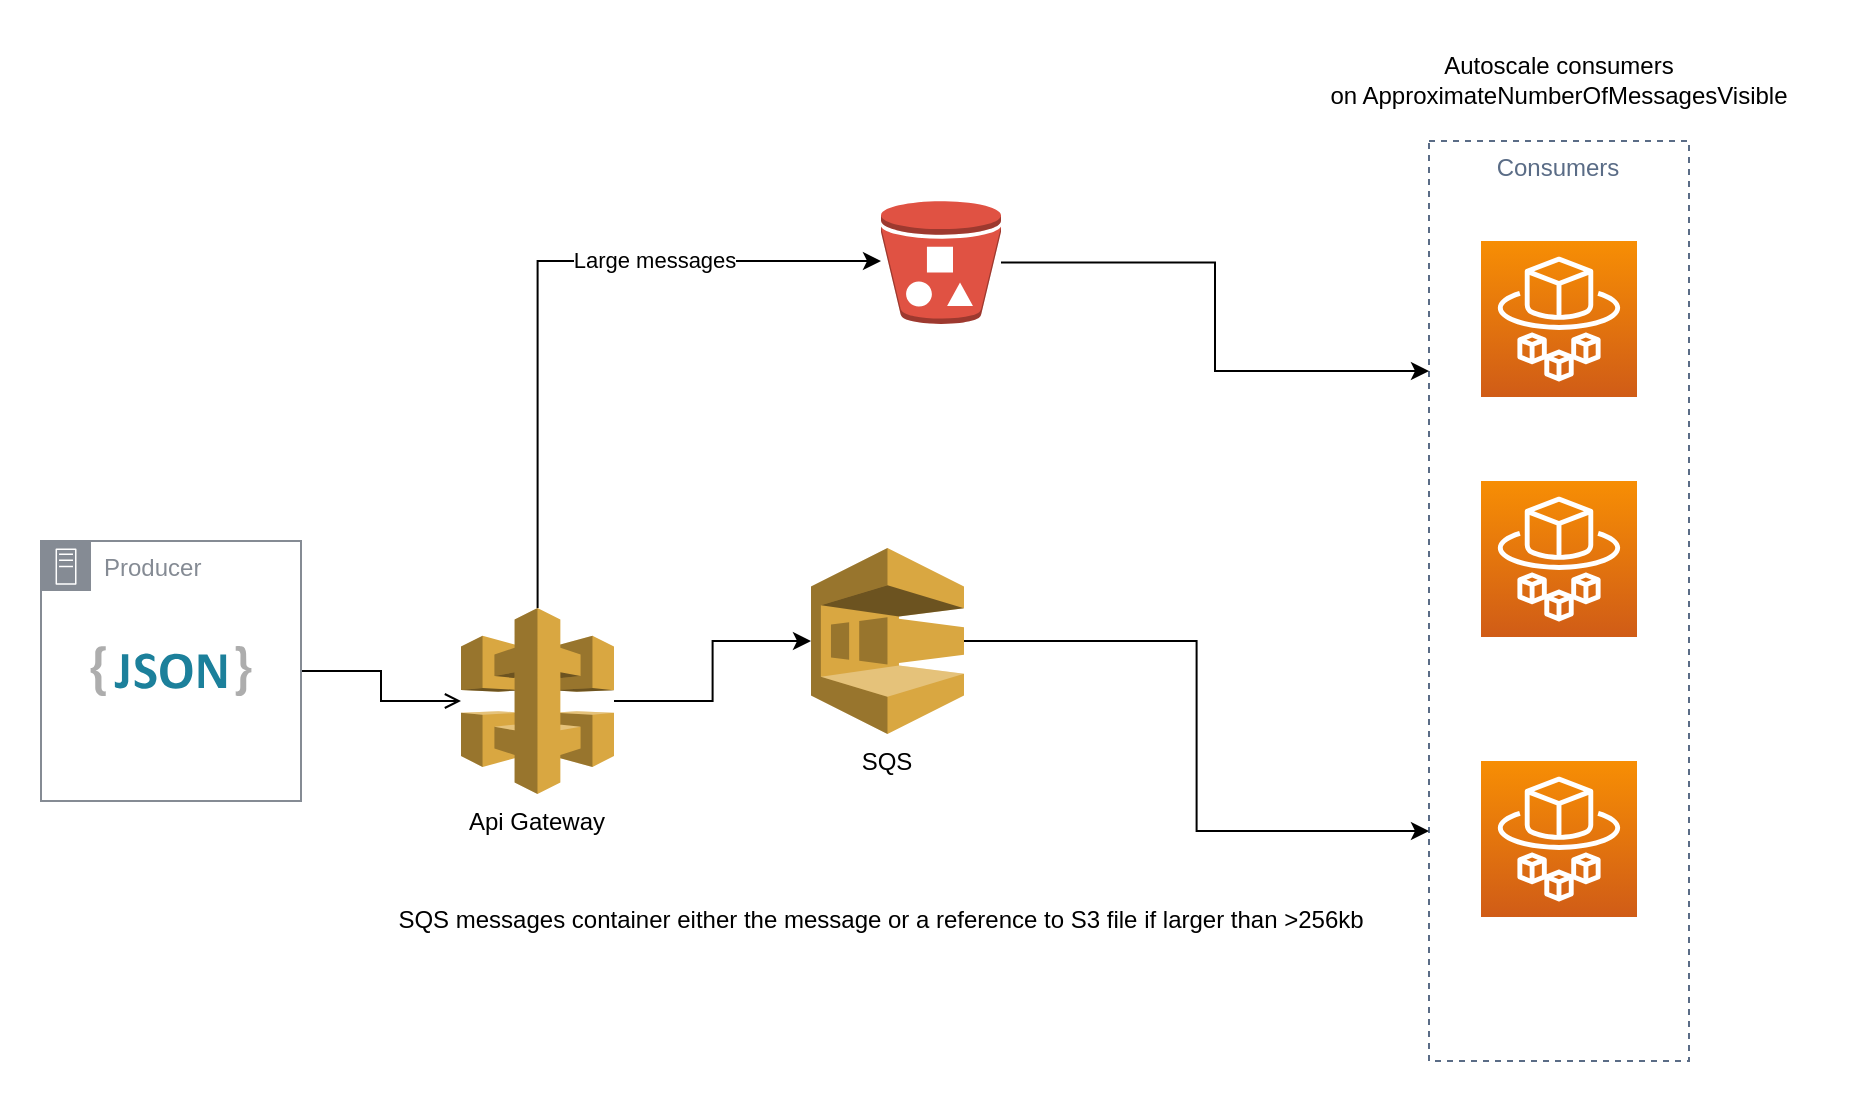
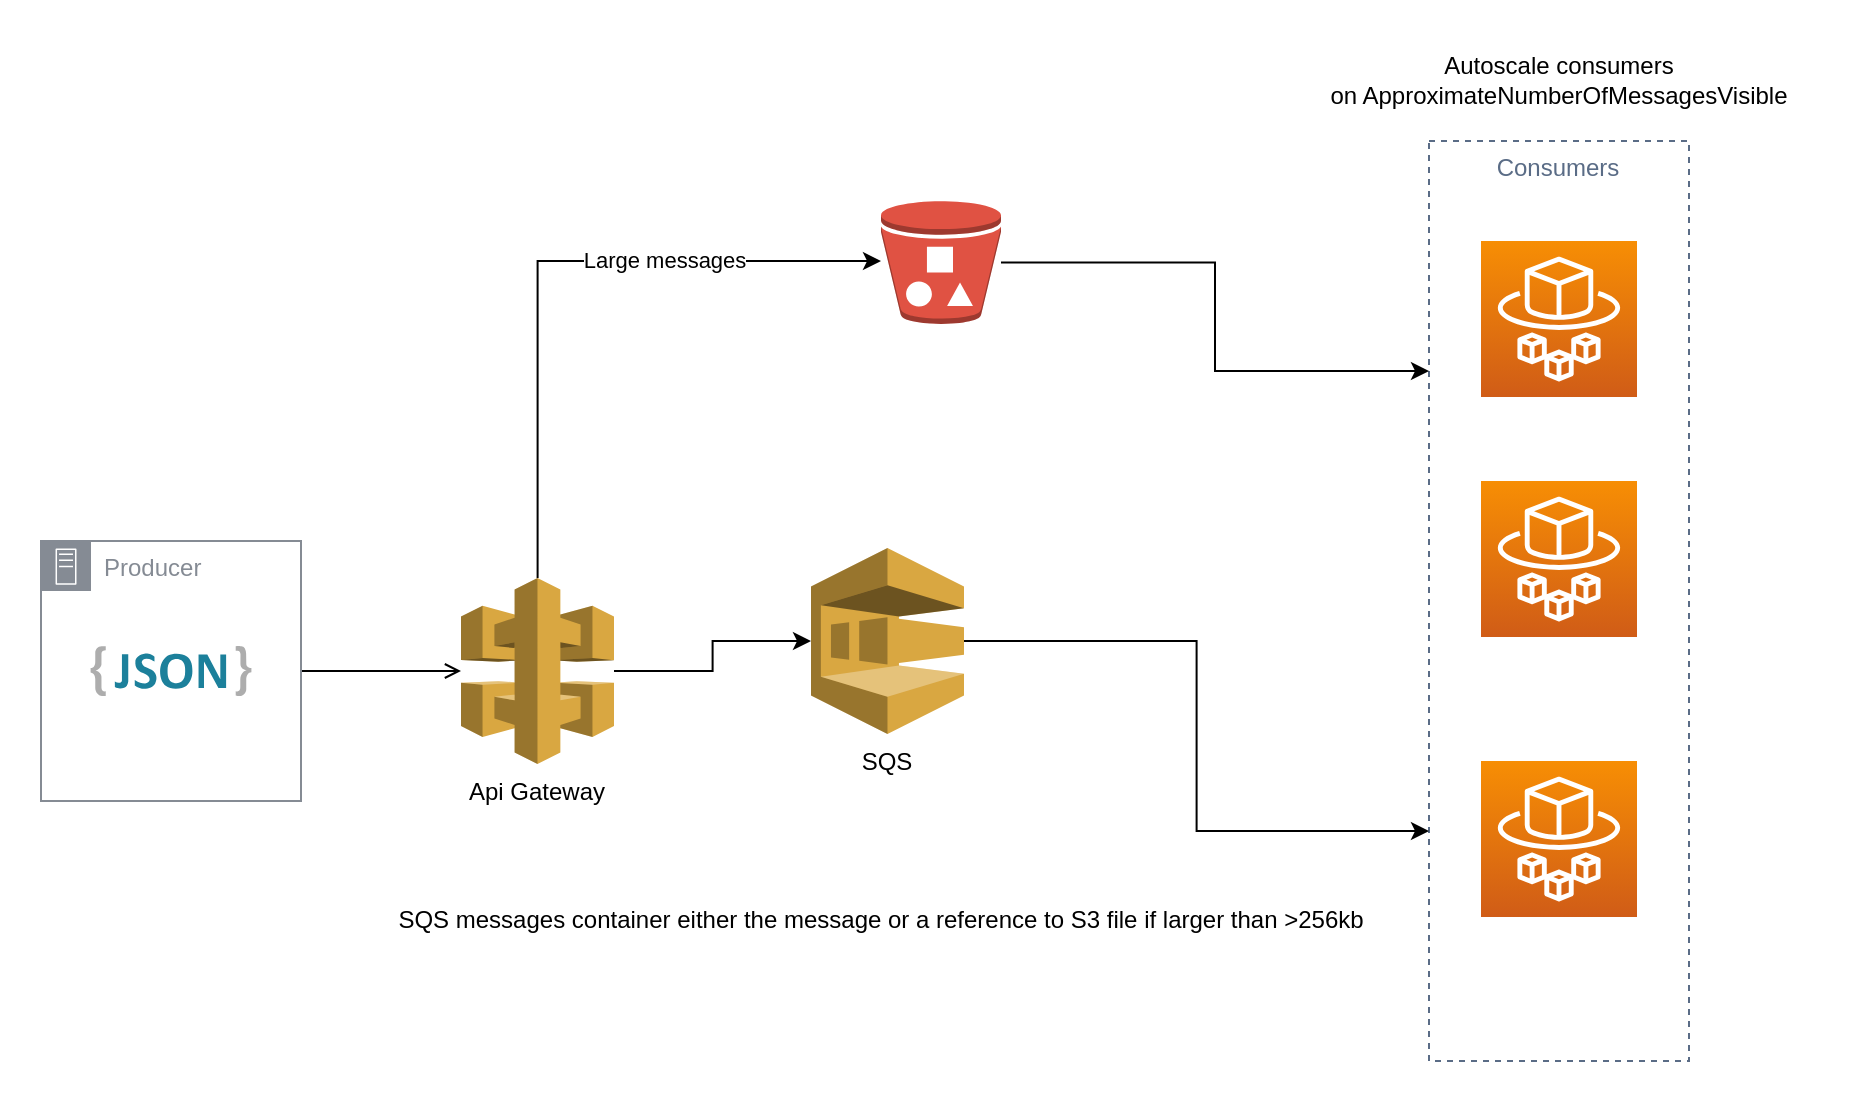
node "Api Gateway": moved (538, 701) -> (538, 671)
